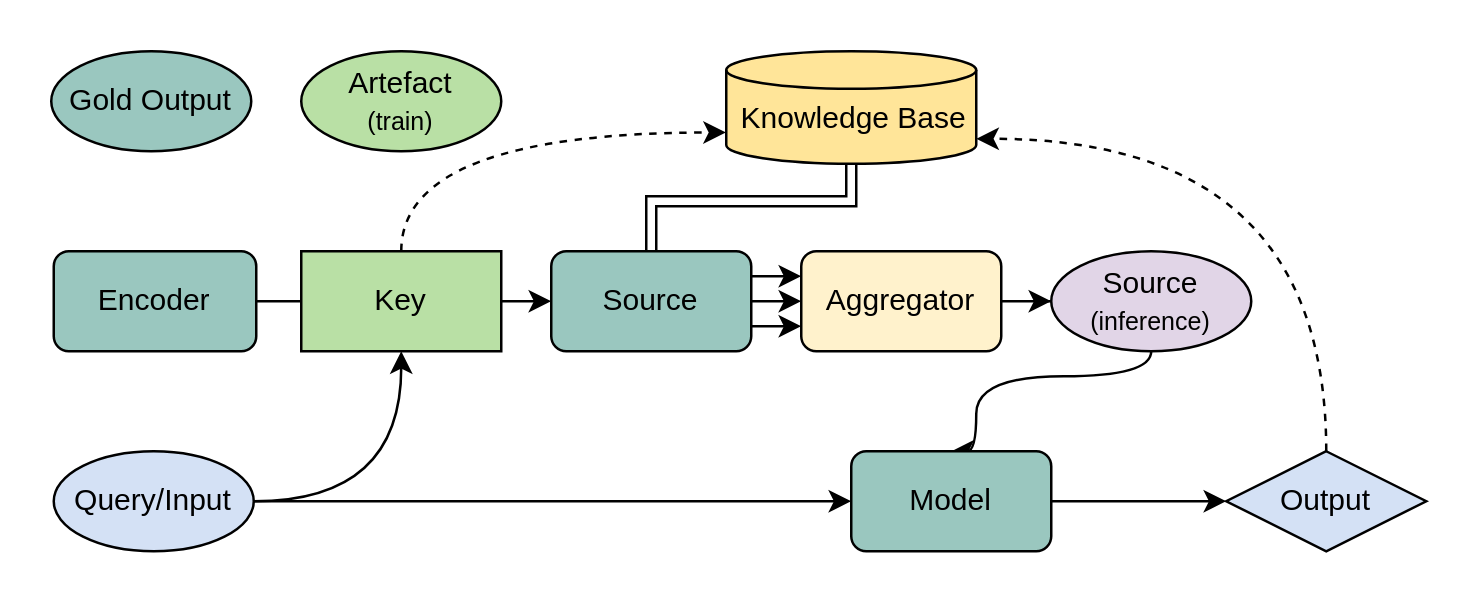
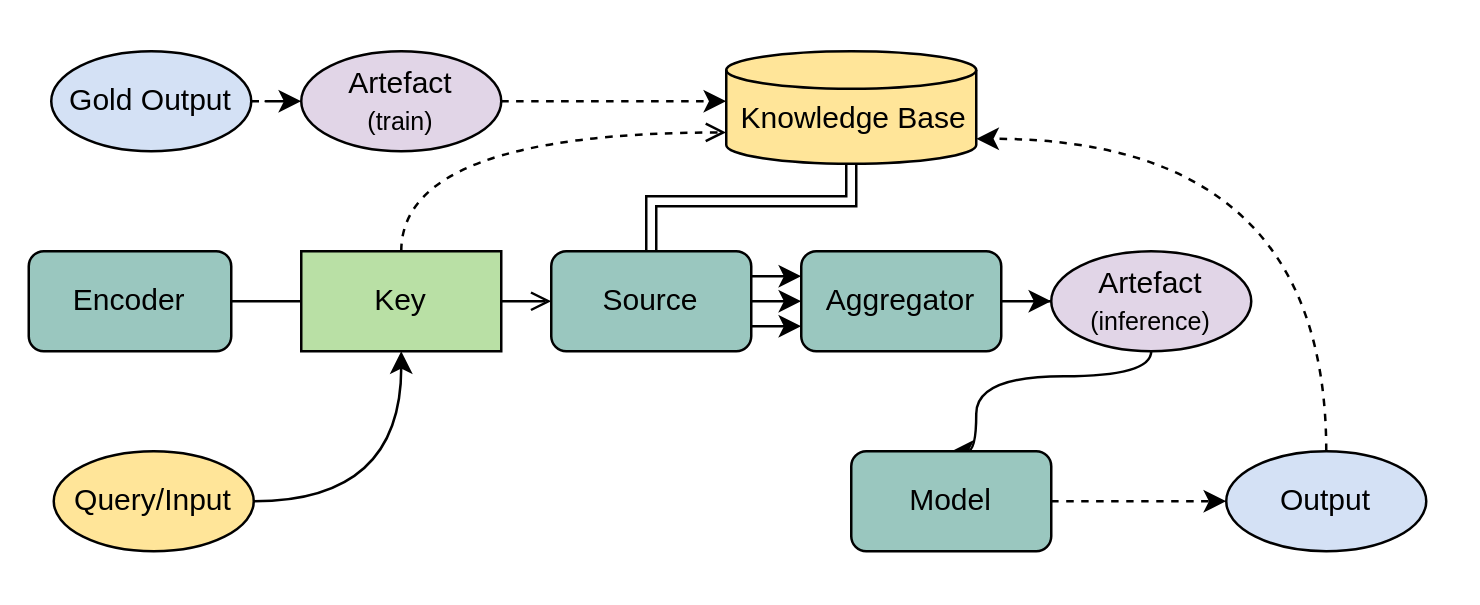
node "Gold Output": fillcolor #9ac7bf -> #d4e1f5
edge "Gold Output" -> "Artefact (train)": added
node "Artefact (train)": fillcolor #b9e0a5 -> #e1d5e7
edge "Artefact (train)" -> "Knowledge Base": added
edge "Key" -> "Knowledge Base": arrowhead classic -> open
node "Encoder": moved (155, 301) -> (130, 301)
edge "Key" -> "Source": arrowhead classic -> open
node "Aggregator": fillcolor #fff2cc -> #9ac7bf
node "Source (inference)": label "Source (inference)" -> "Artefact (inference)"
node "Query/Input": fillcolor #d4e1f5 -> #ffe599
edge "Query/Input" -> "Model": removed
edge "Model" -> "Output": style solid -> dashed
node "Output": shape diamond -> ellipse
